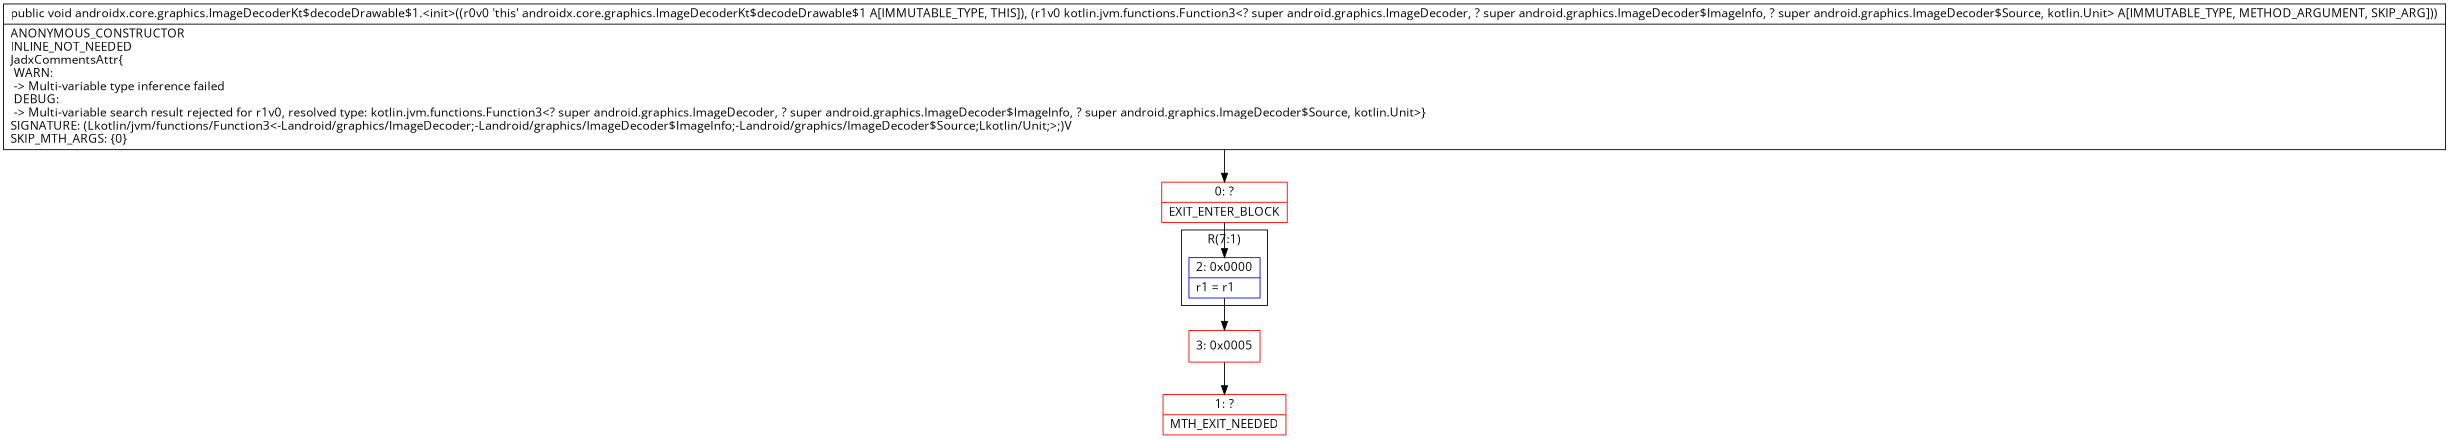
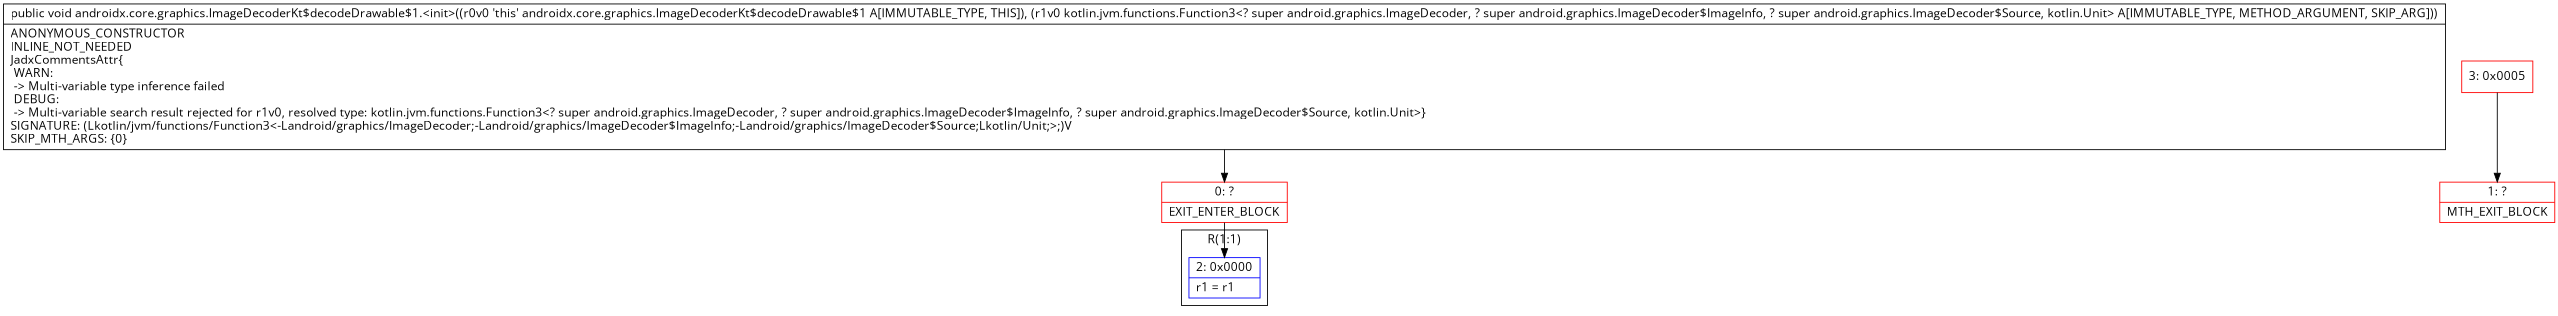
cluster "R(7:1)": label "R(7:1)" -> "R(1:1)"
edge "2: 0x0000" -> "3: 0x0005": removed
node "1: ?": text "MTH_EXIT_NEEDED" -> "MTH_EXIT_BLOCK"
